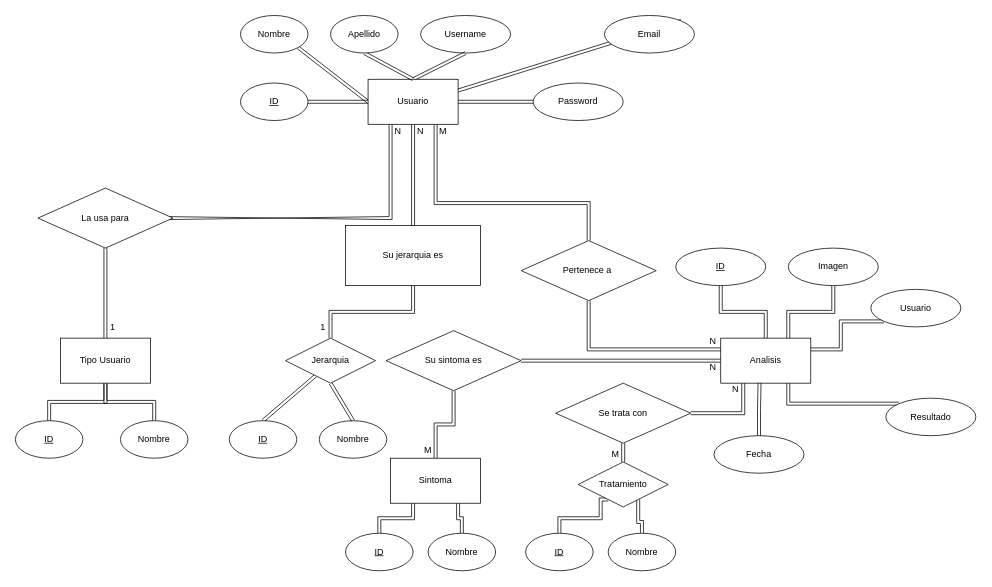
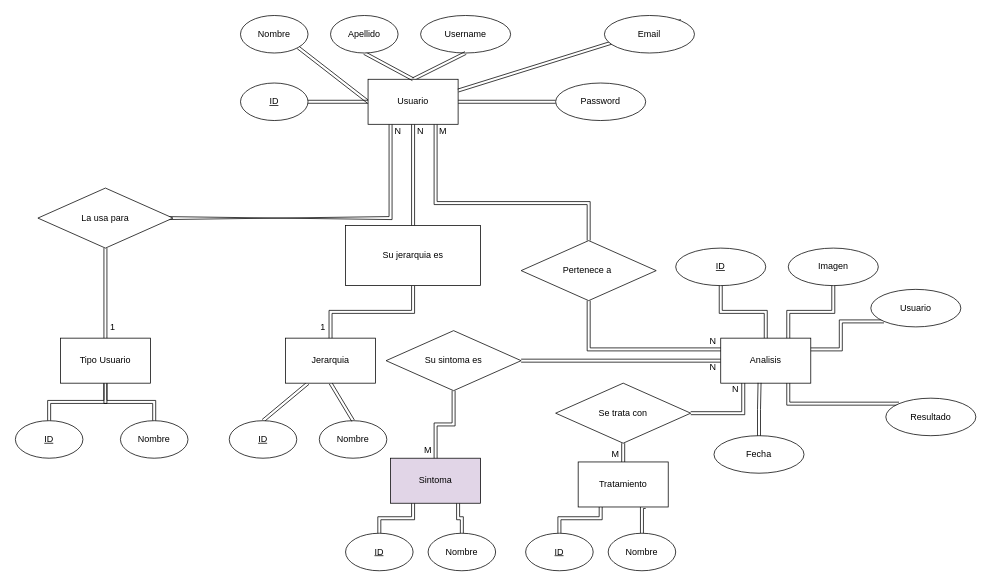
node "Password": moved (578, 102) -> (600, 102)
node "Jerarquia": shape diamond -> rectangle
node "Sintoma": fillcolor #ffffff -> #e1d5e7
node "Tratamiento": shape diamond -> rectangle
